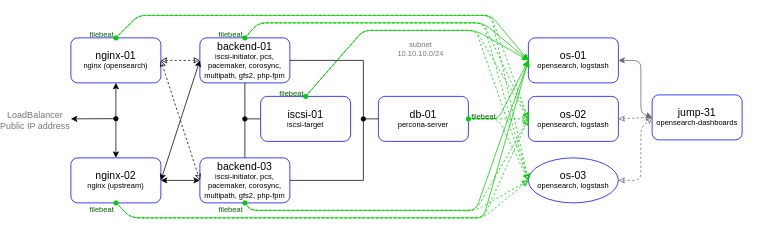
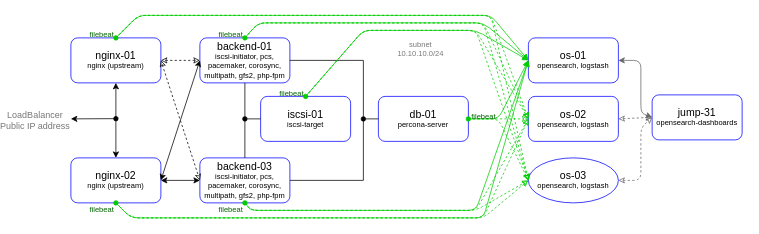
node "nginx-01 nginx (opensearch)": label "nginx-01 nginx (opensearch)" -> "nginx-01 nginx (upstream)"
